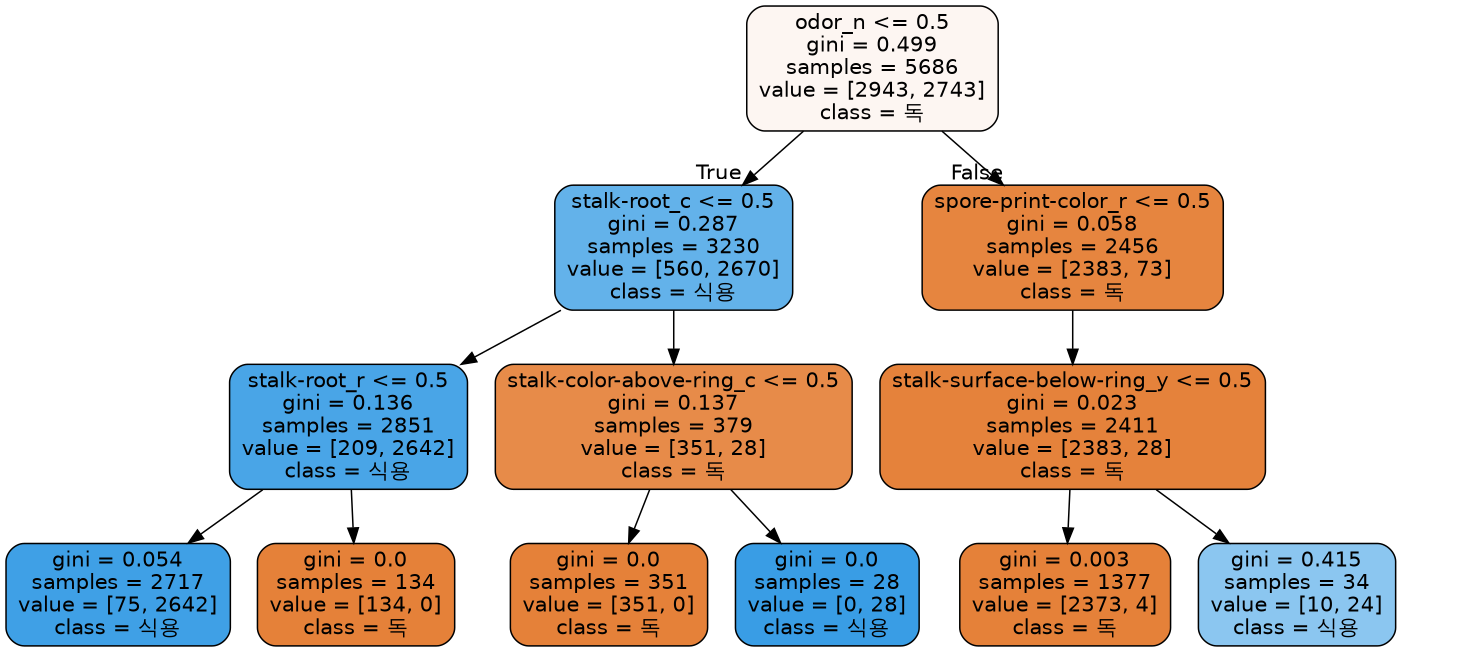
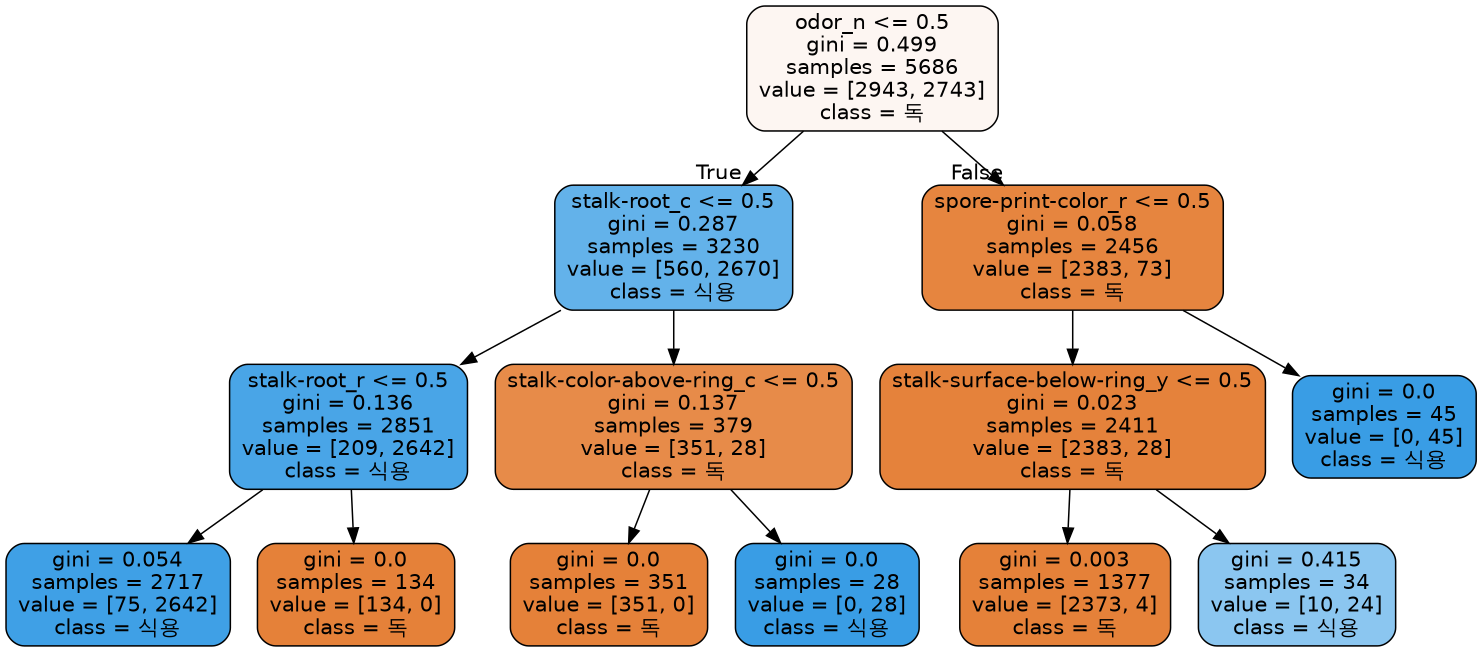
node "gini = 0.0 samples = 45 value = [0, 45] class = 식용": added
